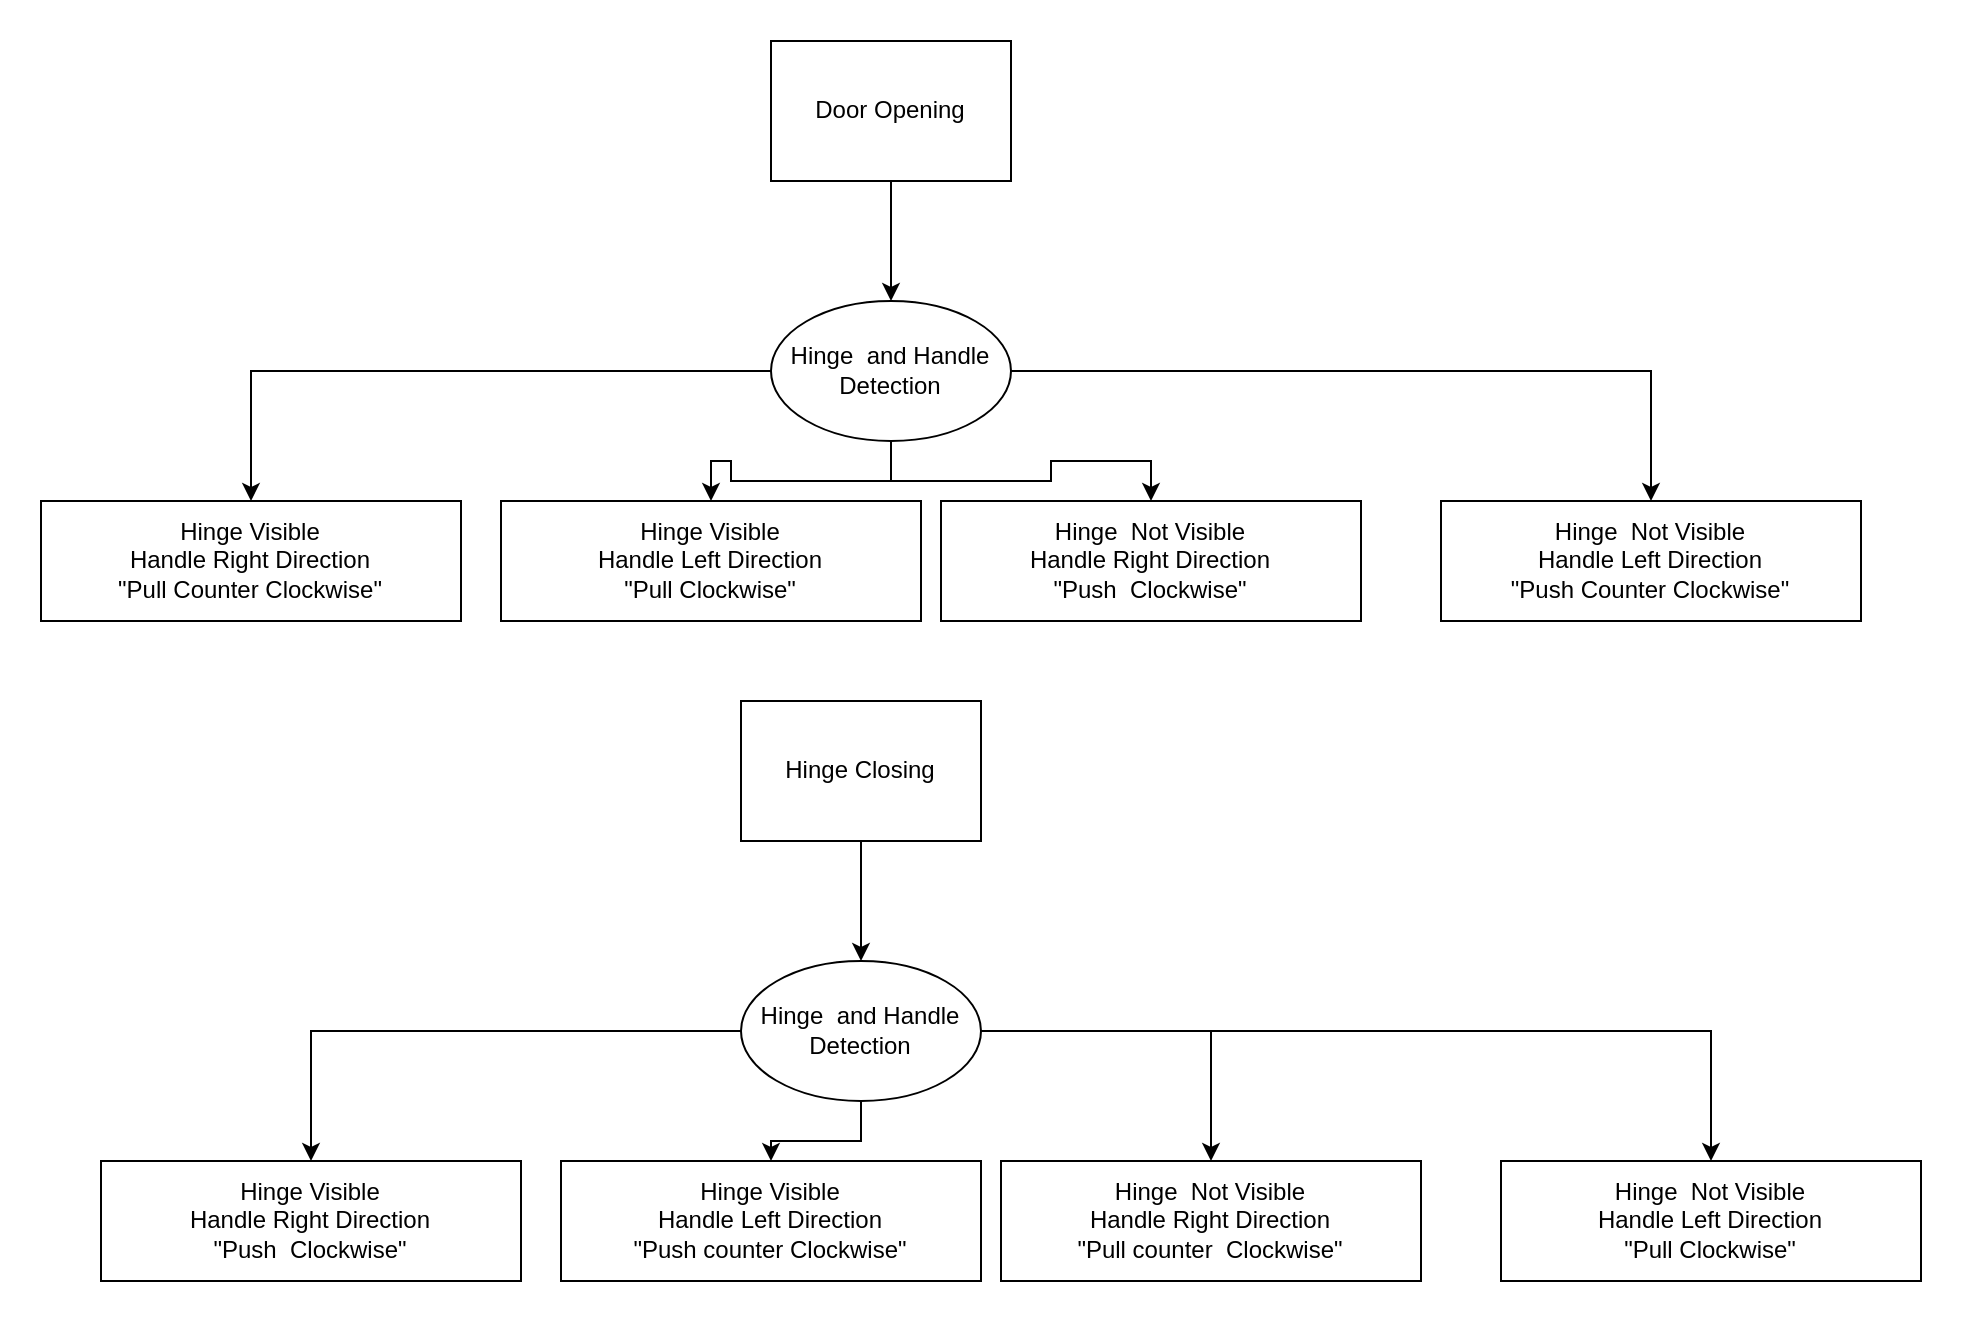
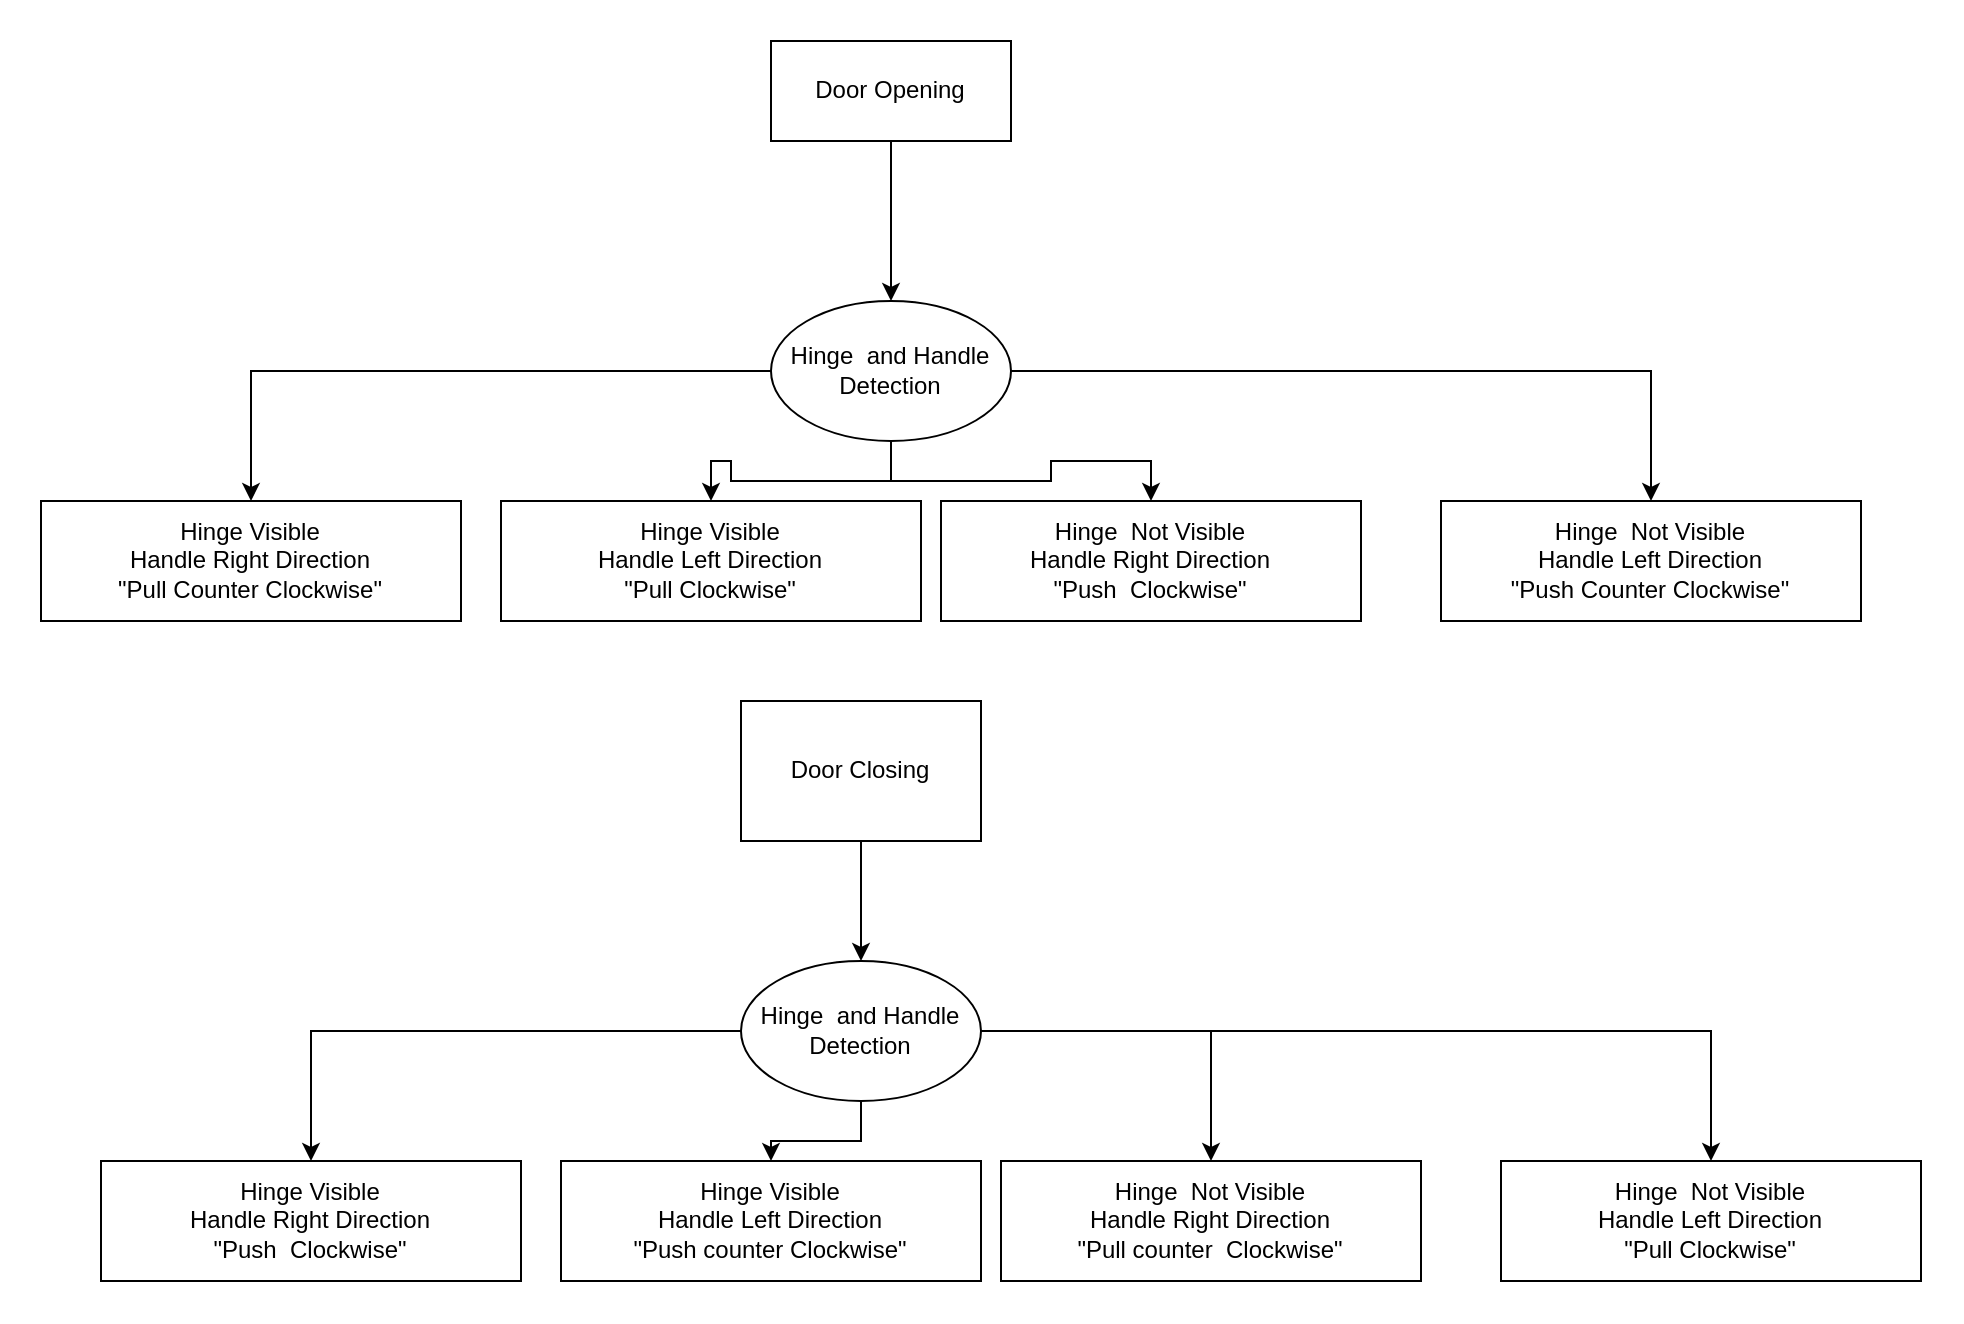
node "Door Opening": size 240x140 -> 240x100
node "Hinge Closing": label "Hinge Closing" -> "Door Closing"
